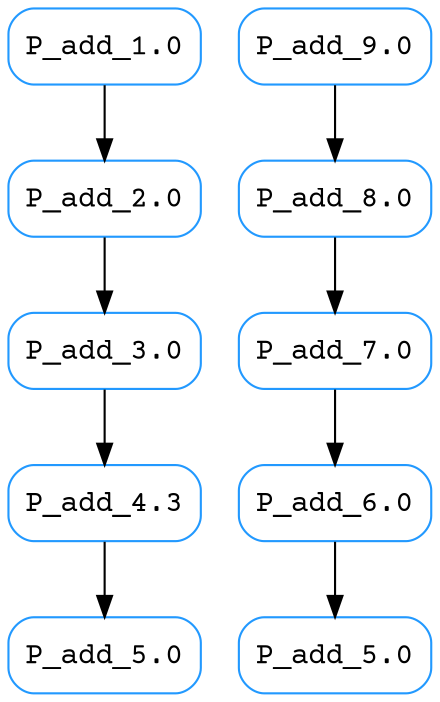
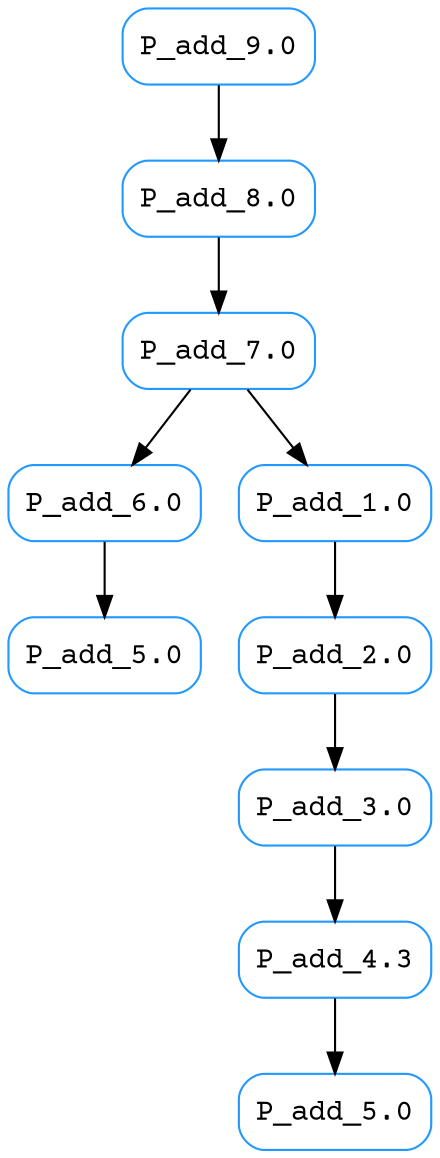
edge "P_add_7.0" -> "P_add_1.0": added
